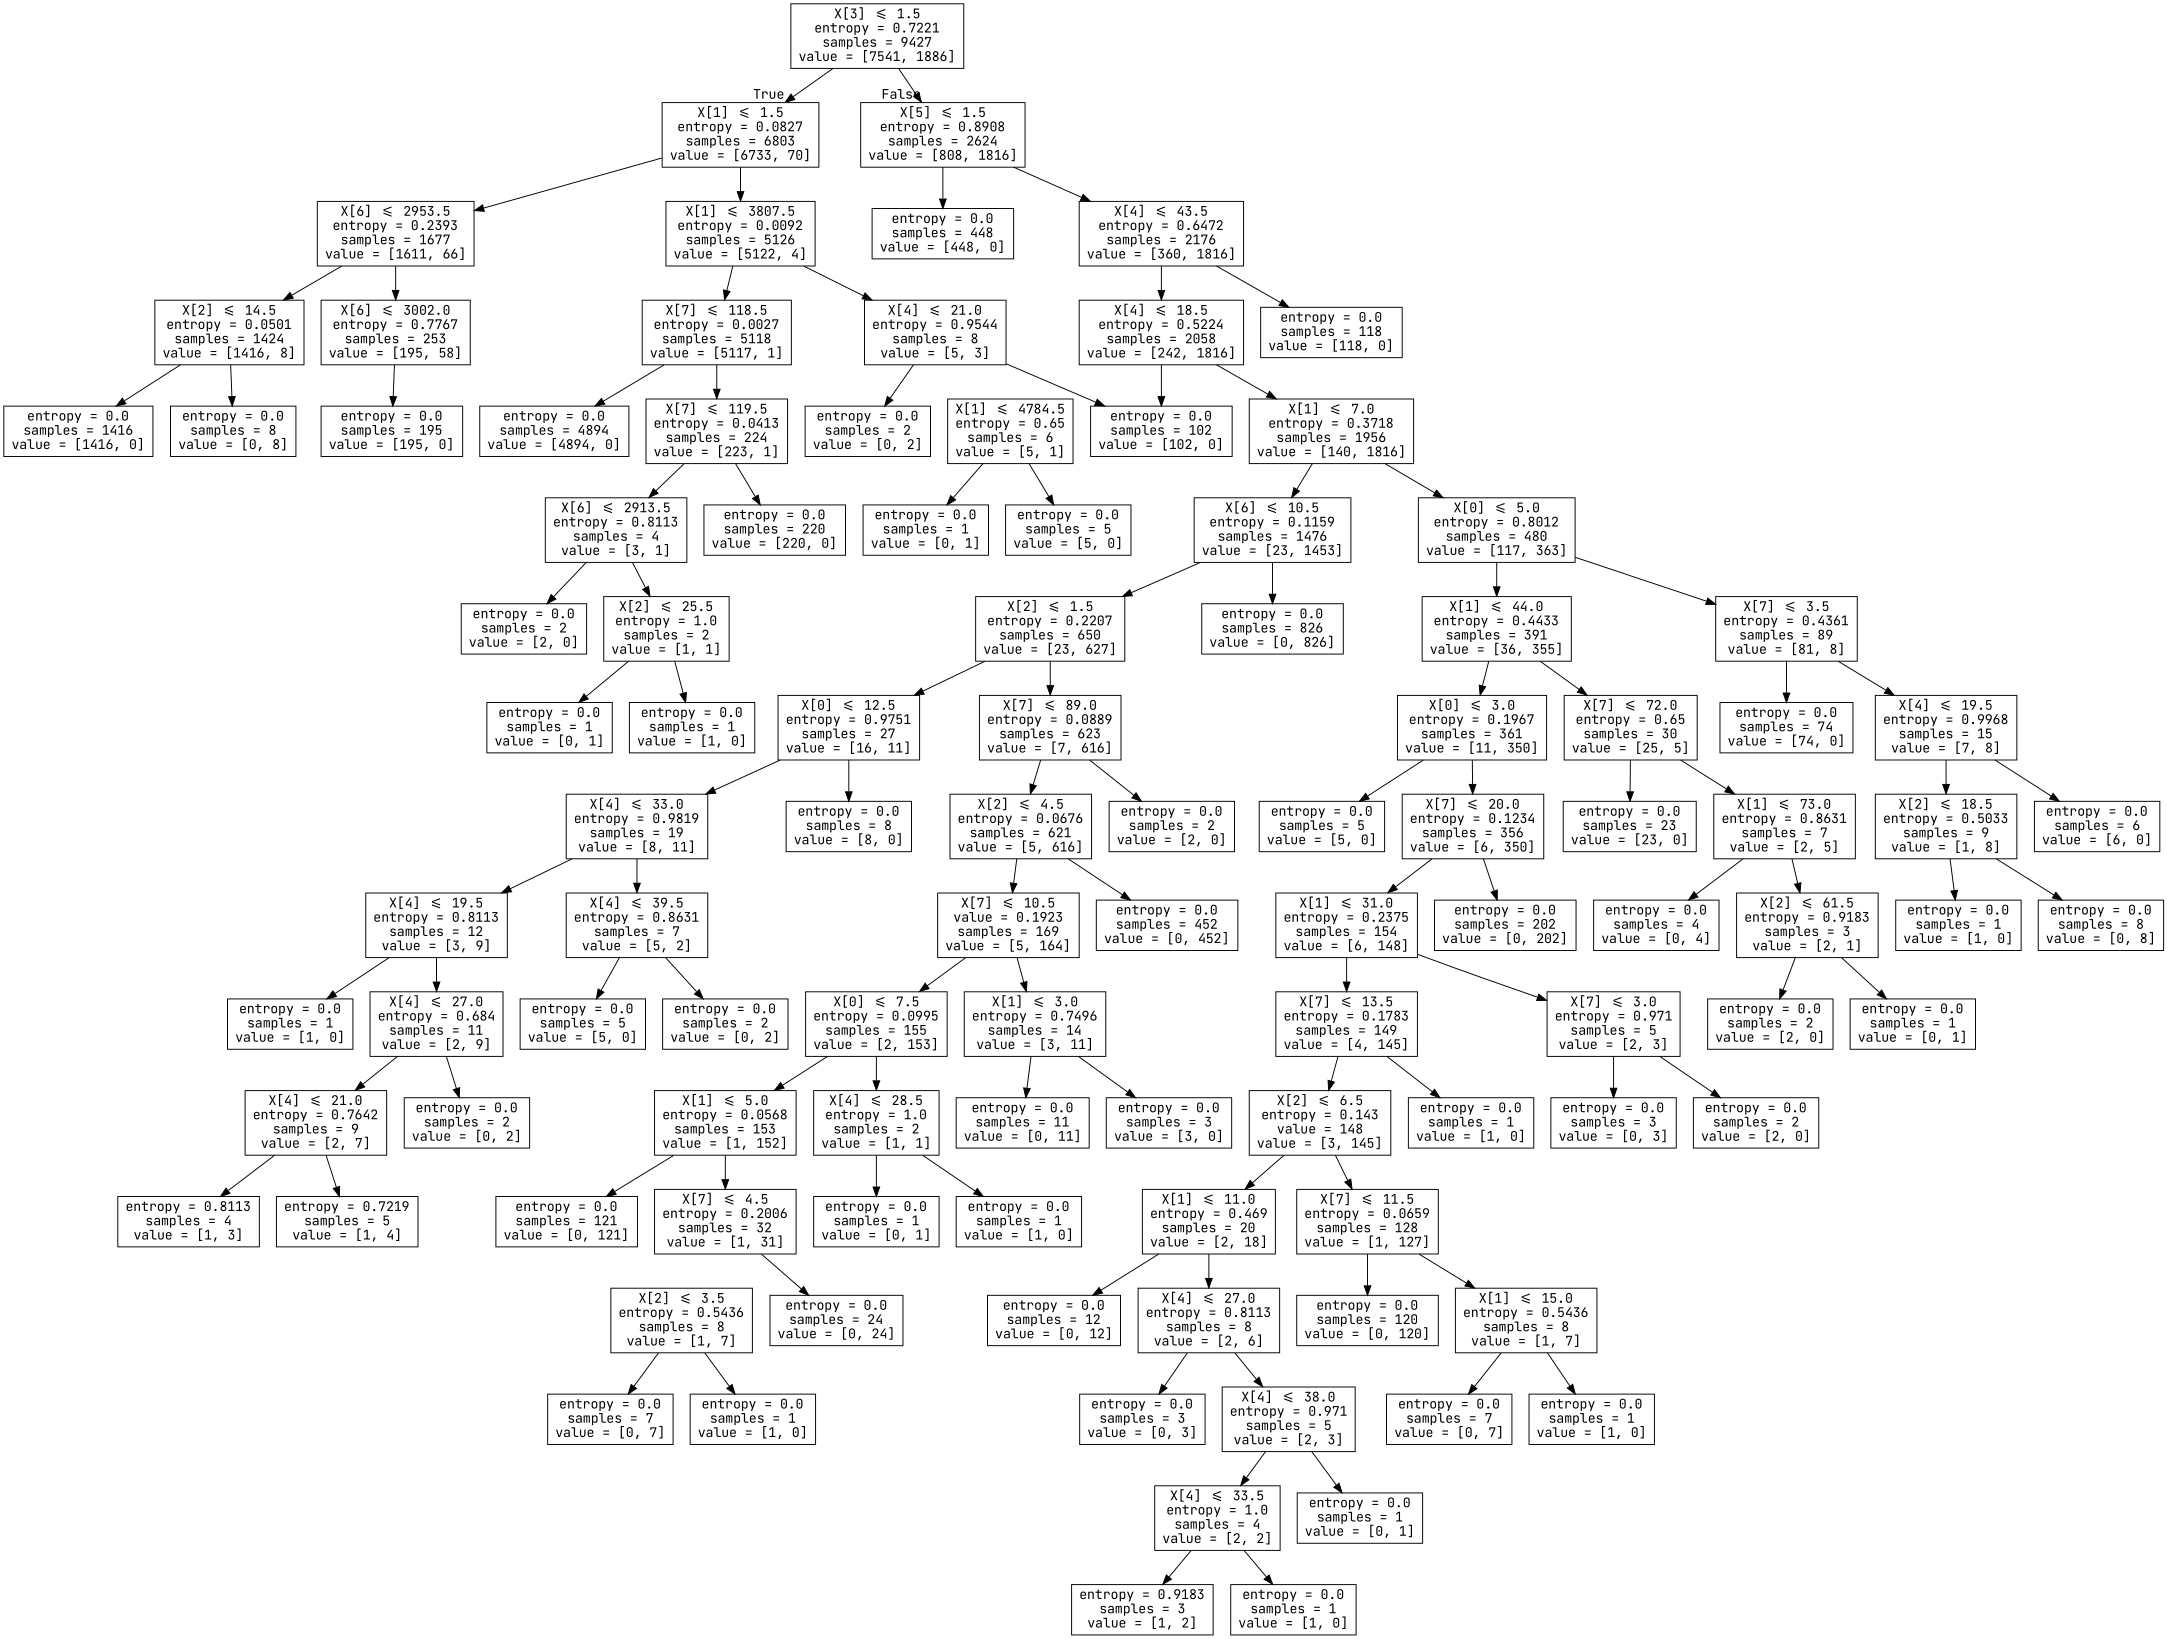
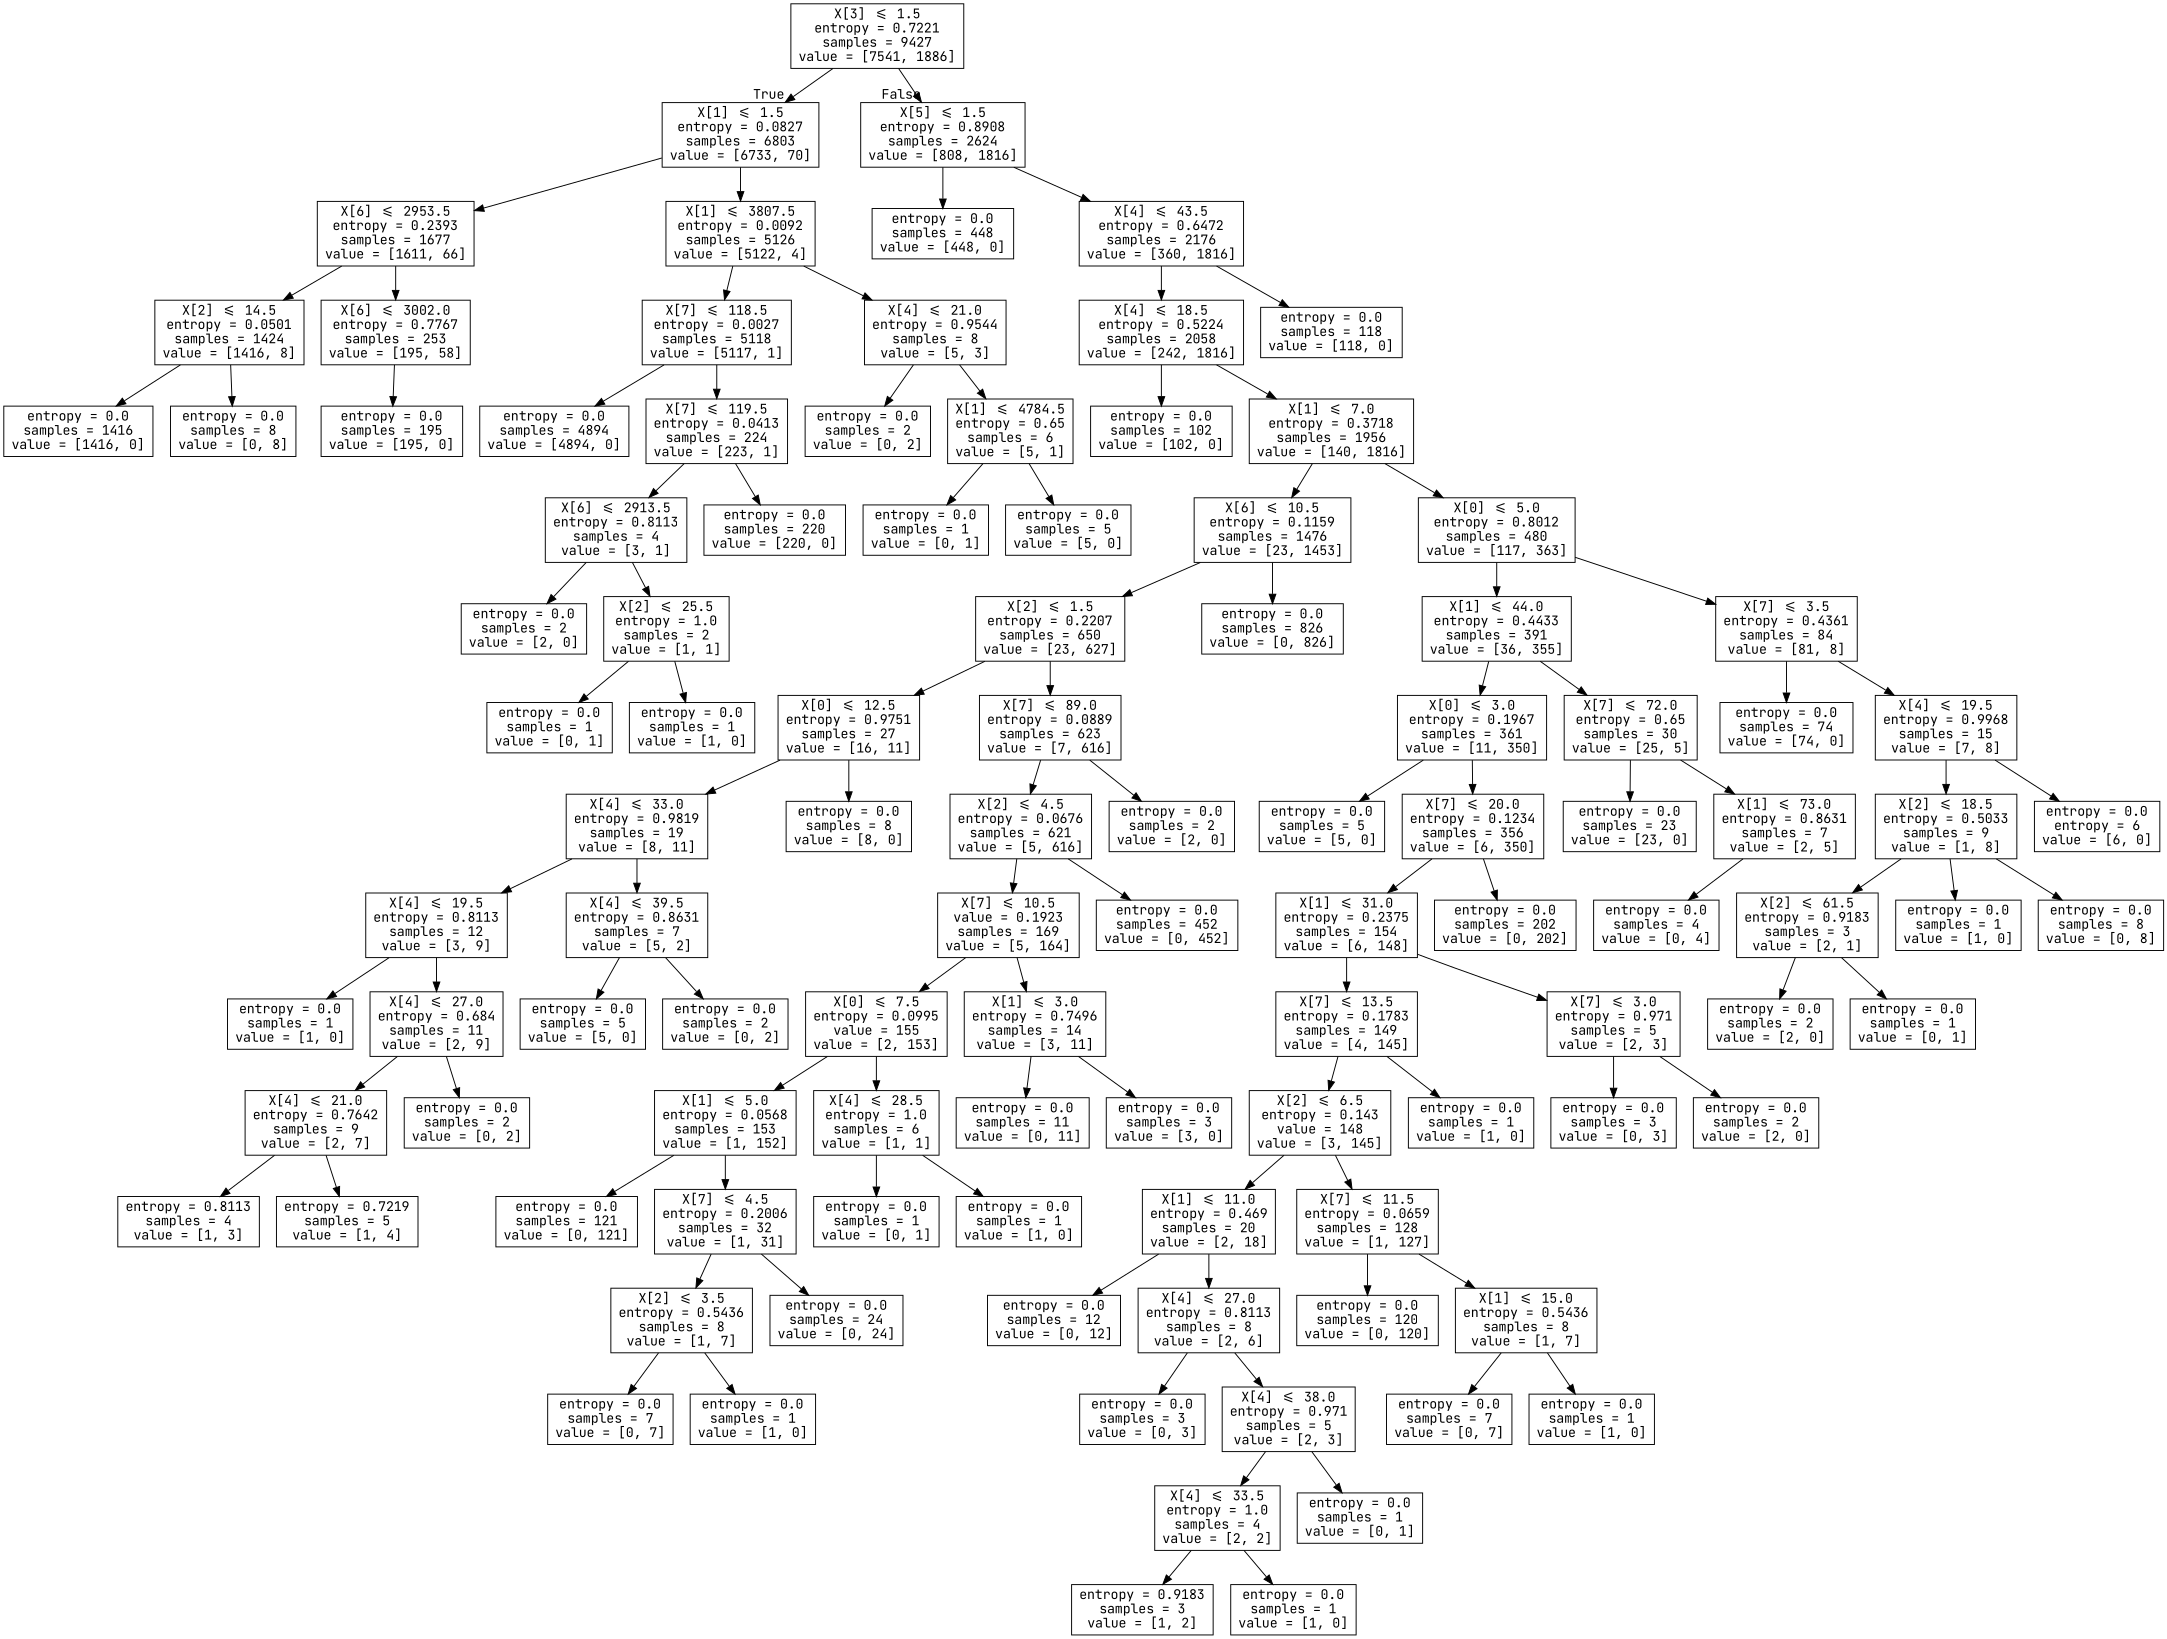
edge "X[4] <= 21.0 entropy = 0.9544 samples = 8 value = [5, 3]" -> "entropy = 0.0 samples = 102 value = [102, 0]": now "X[4] <= 21.0 entropy = 0.9544 samples = 8 value = [5, 3]" -> "X[1] <= 4784.5 entropy = 0.65 samples = 6 value = [5, 1]"
node "X[7] <= 3.5 entropy = 0.4361 samples = 89 value = [81, 8]": label "X[7] <= 3.5 entropy = 0.4361 samples = 89 value = [81, 8]" -> "X[7] <= 3.5 entropy = 0.4361 samples = 84 value = [81, 8]"
node "entropy = 0.0 samples = 6 value = [6, 0]": label "entropy = 0.0 samples = 6 value = [6, 0]" -> "entropy = 0.0 entropy = 6 value = [6, 0]"
edge "X[1] <= 73.0 entropy = 0.8631 samples = 7 value = [2, 5]" -> "X[2] <= 61.5 entropy = 0.9183 samples = 3 value = [2, 1]": now "X[2] <= 18.5 entropy = 0.5033 samples = 9 value = [1, 8]" -> "X[2] <= 61.5 entropy = 0.9183 samples = 3 value = [2, 1]"
node "X[0] <= 7.5 entropy = 0.0995 samples = 155 value = [2, 153]": label "X[0] <= 7.5 entropy = 0.0995 samples = 155 value = [2, 153]" -> "X[0] <= 7.5 entropy = 0.0995 value = 155 value = [2, 153]"
node "X[4] <= 28.5 entropy = 1.0 samples = 2 value = [1, 1]": label "X[4] <= 28.5 entropy = 1.0 samples = 2 value = [1, 1]" -> "X[4] <= 28.5 entropy = 1.0 samples = 6 value = [1, 1]"
edge "X[7] <= 4.5 entropy = 0.2006 samples = 32 value = [1, 31]" -> "X[2] <= 3.5 entropy = 0.5436 samples = 8 value = [1, 7]": added
